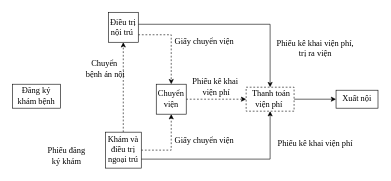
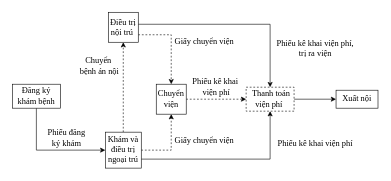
node "Chuyển bệnh án nội": moved (105, 69) -> (99, 66)
edge "Đăng ký khám bệnh" -> "Khám và điều trị ngoại trú": added
node "Phiếu đăng ký khám": moved (66, 156) -> (66, 138)
